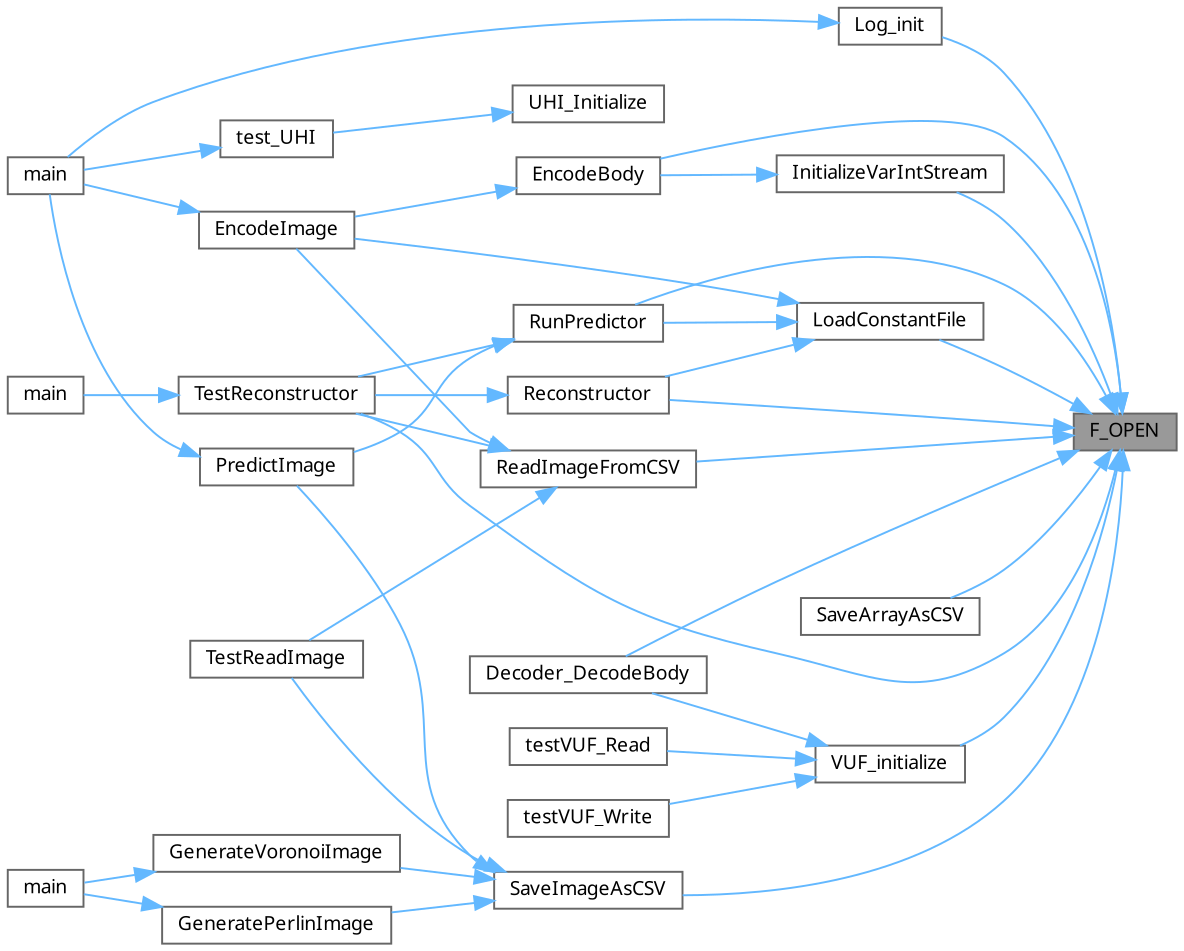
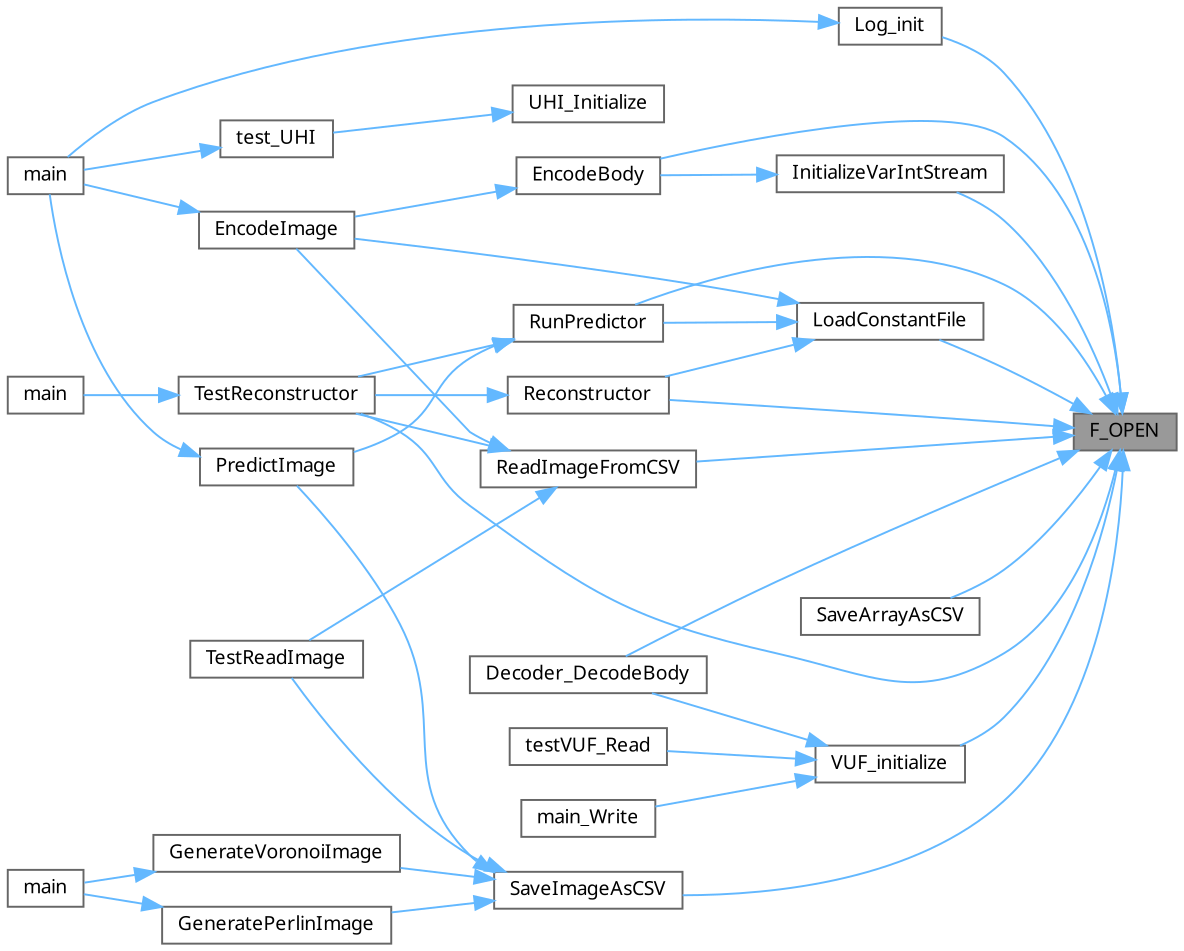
node "testVUF_Write": label "testVUF_Write" -> "main_Write"
